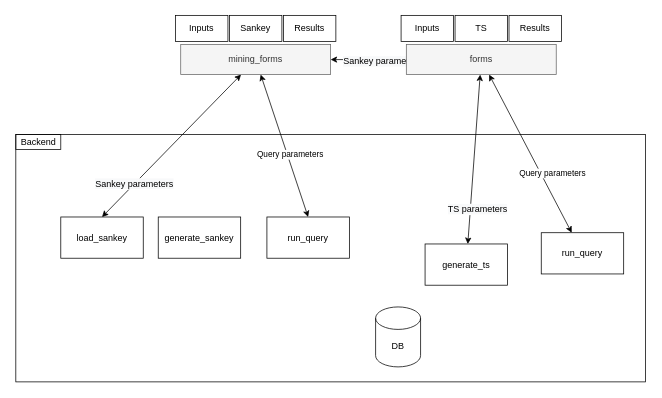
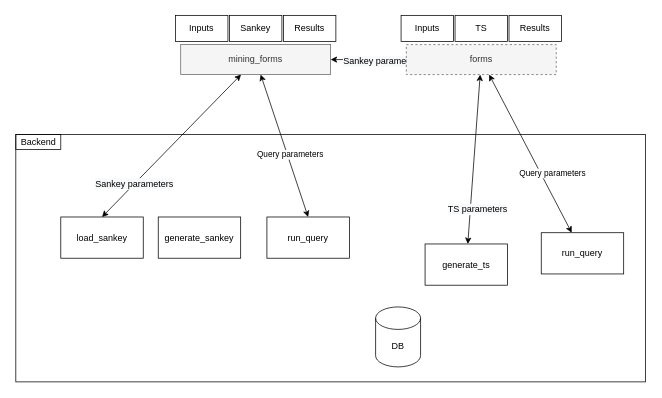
node "forms": style solid -> dashed
